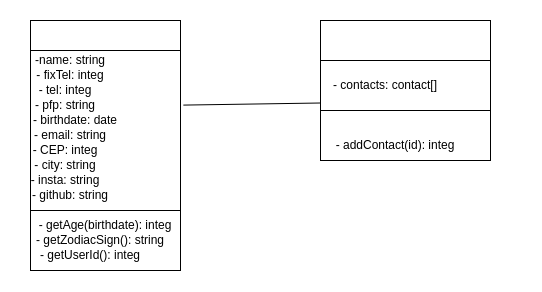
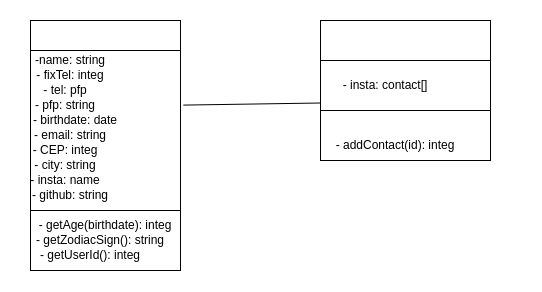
node "- contacts: contact[]": label "- contacts: contact[]" -> "- insta: contact[]"
node "- tel: integ": label "- tel: integ" -> "- tel: pfp"
node "- insta: string": label "- insta: string" -> "- insta: name"
